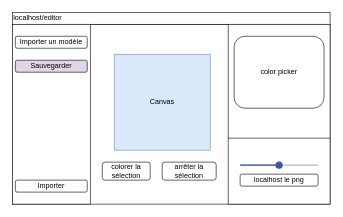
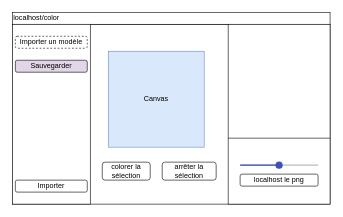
node "localhost/editor": label "localhost/editor" -> "localhost/color"
node "Importer un modèle": style solid -> dashed
node "color picker": removed
node "Canvas": moved (162, 102) -> (156, 99)
